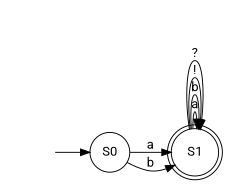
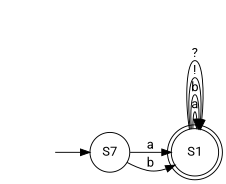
node "S0": label "S0" -> "S7"
